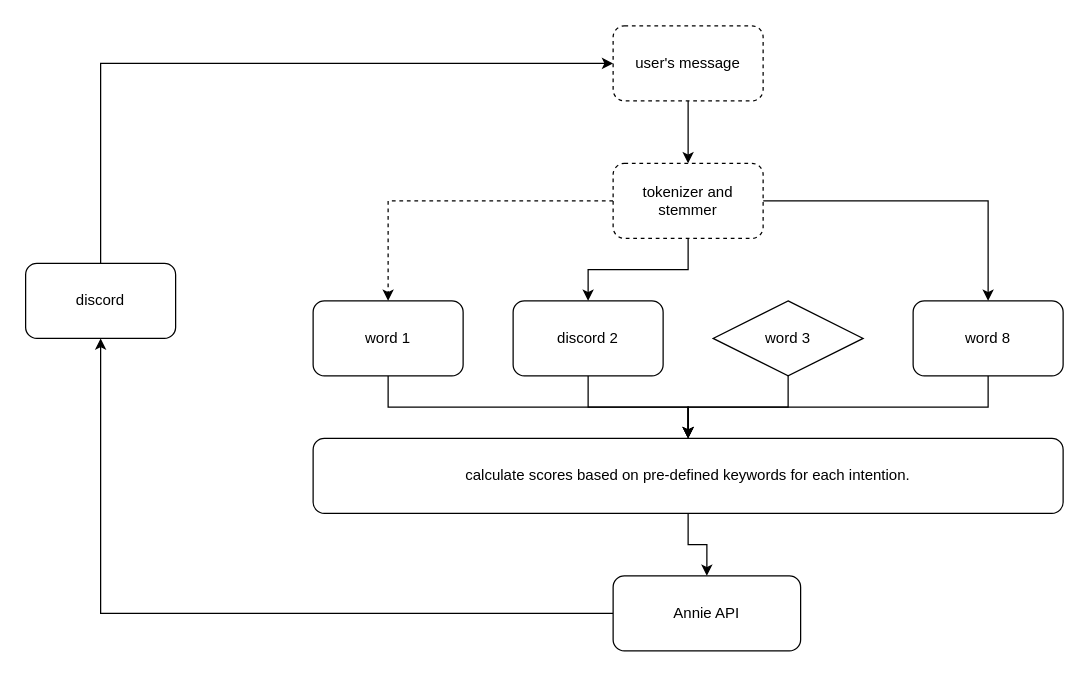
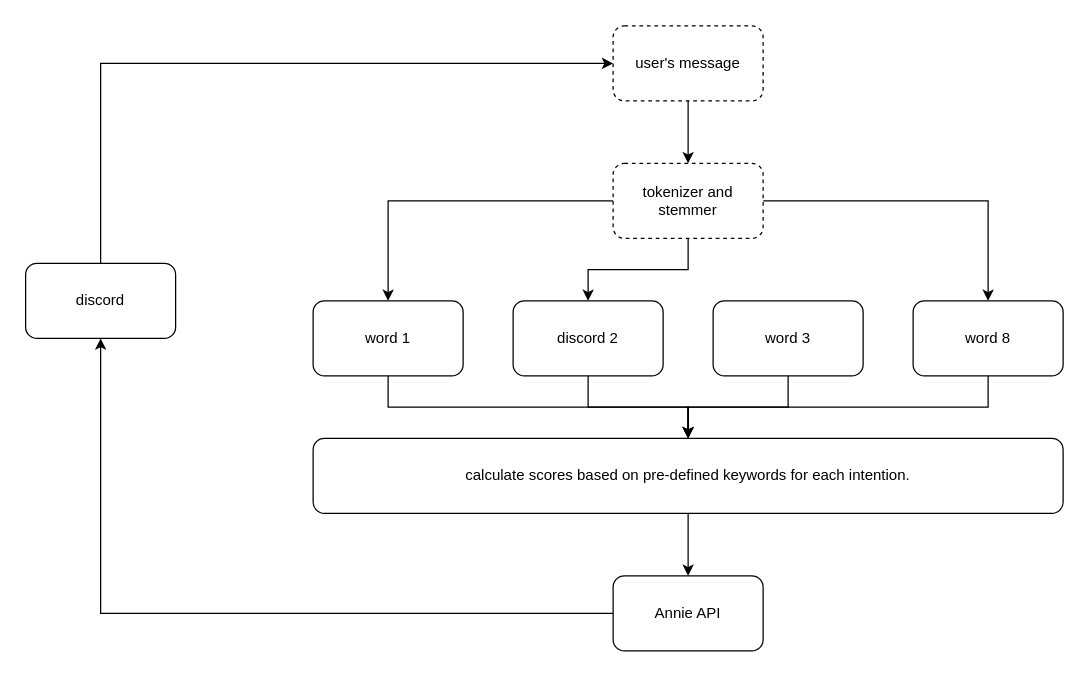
edge "tokenizer and stemmer" -> "word 1": style dashed -> solid
node "word 3": shape diamond -> rounded rectangle
node "Annie API": size 188x75 -> 150x75
